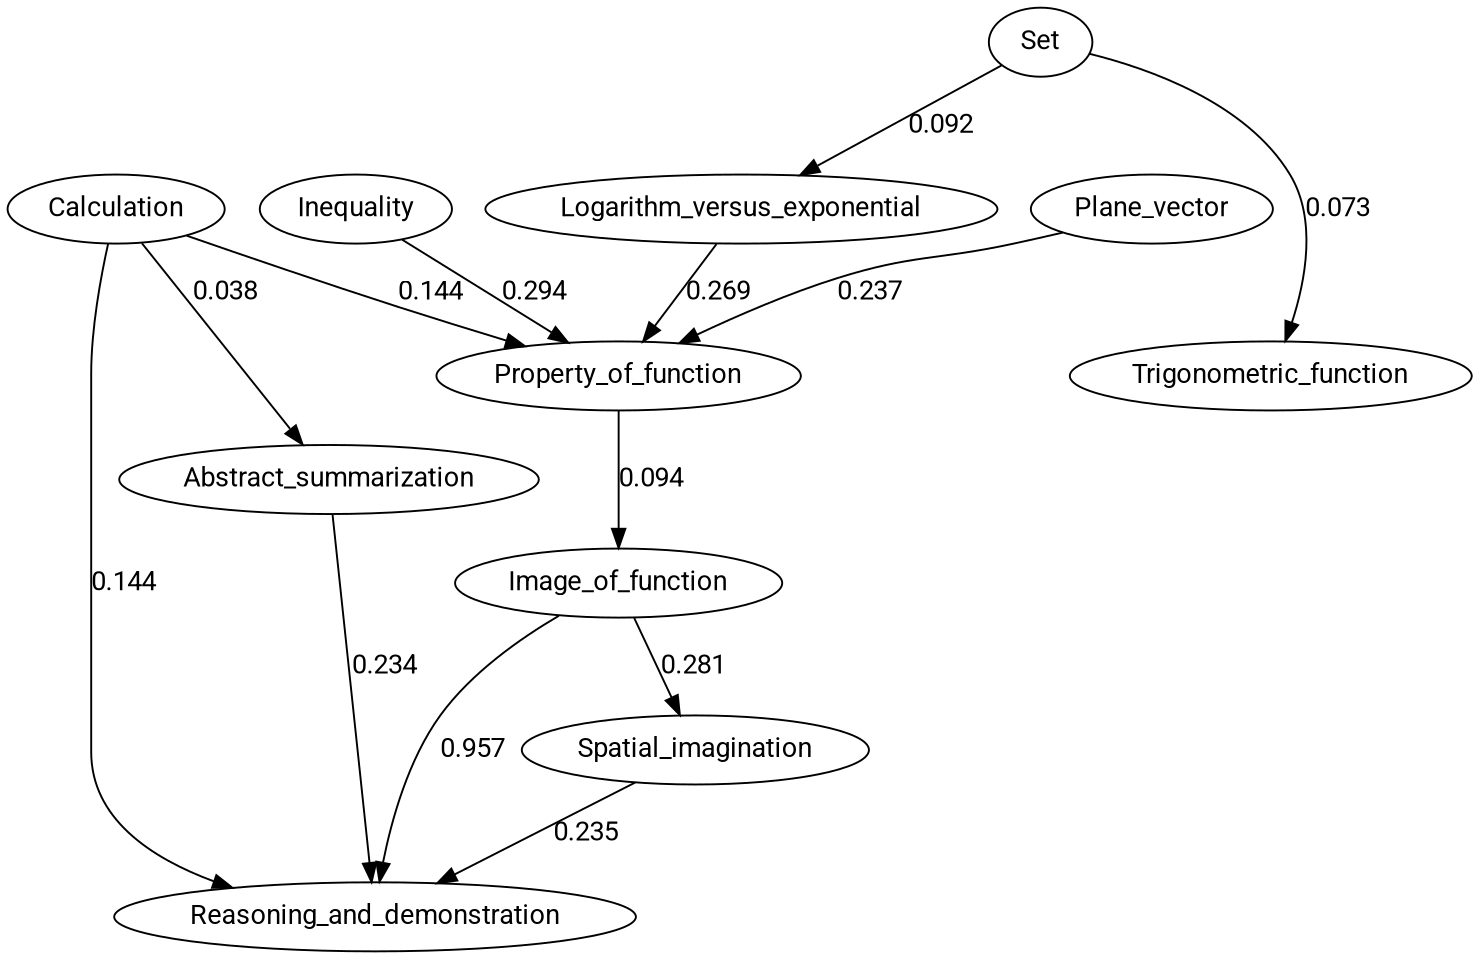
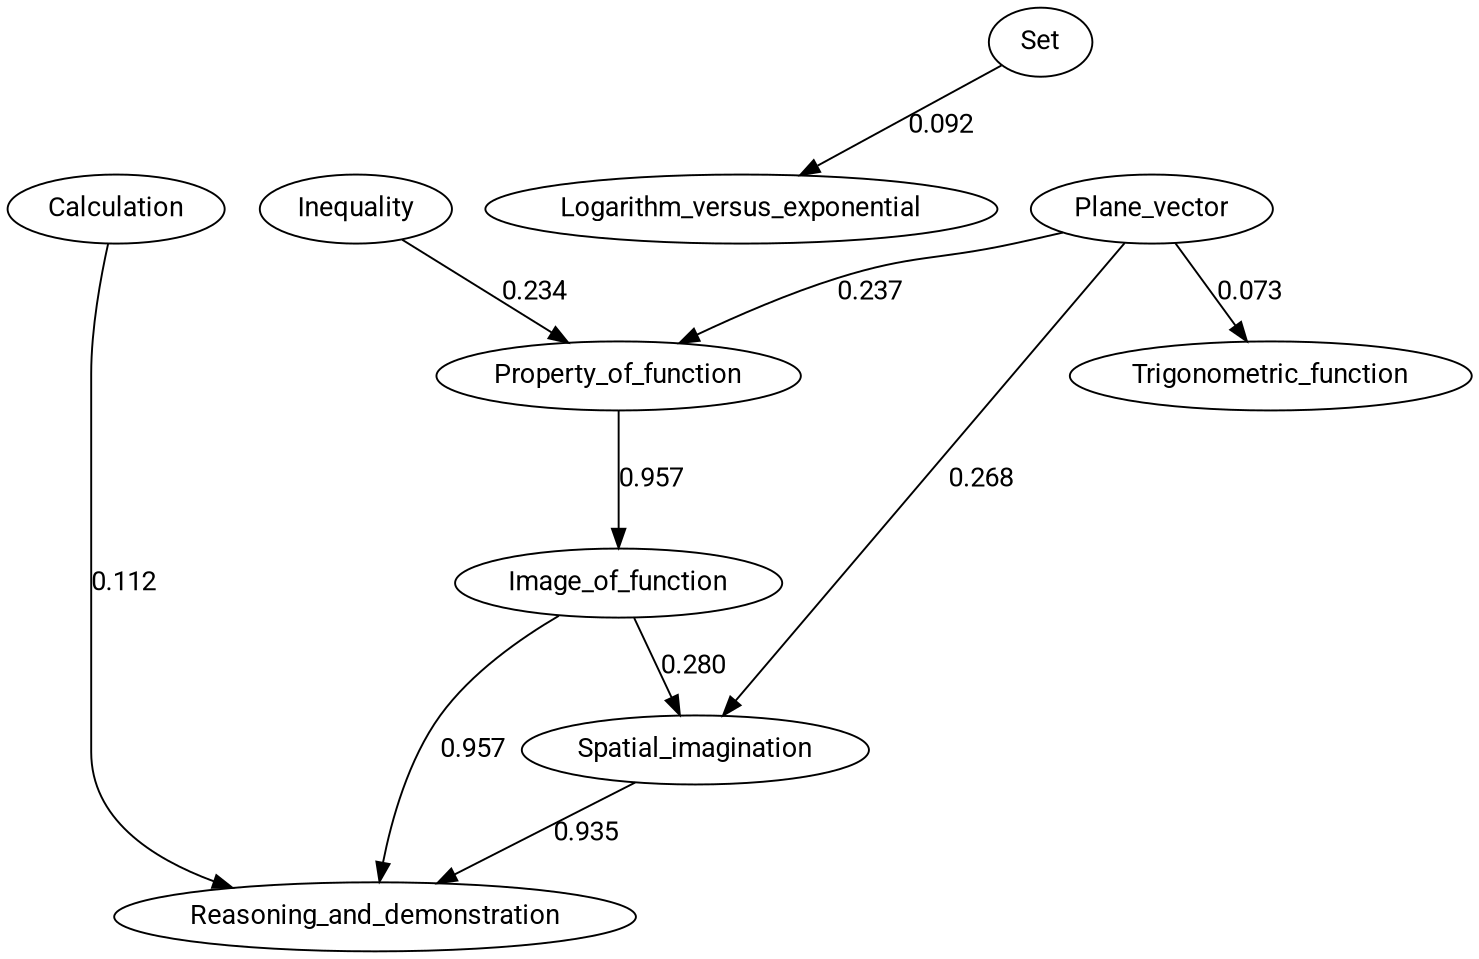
edge "Set" -> "Trigonometric_function": now "Plane_vector" -> "Trigonometric_function"
edge "Logarithm_versus_exponential" -> "Property_of_function": removed, label "0.269"
edge "Calculation" -> "Property_of_function": removed, label "0.144"
edge "Inequality" -> "Property_of_function": label "0.294" -> "0.234"
edge "Plane_vector" -> "Spatial_imagination": added, label "0.268"
node "Abstract_summarization": removed
edge "Property_of_function" -> "Image_of_function": label "0.094" -> "0.957"
edge "Calculation" -> "Reasoning_and_demonstration": label "0.144" -> "0.112"
edge "Image_of_function" -> "Spatial_imagination": label "0.281" -> "0.280"
edge "Spatial_imagination" -> "Reasoning_and_demonstration": label "0.235" -> "0.935"
